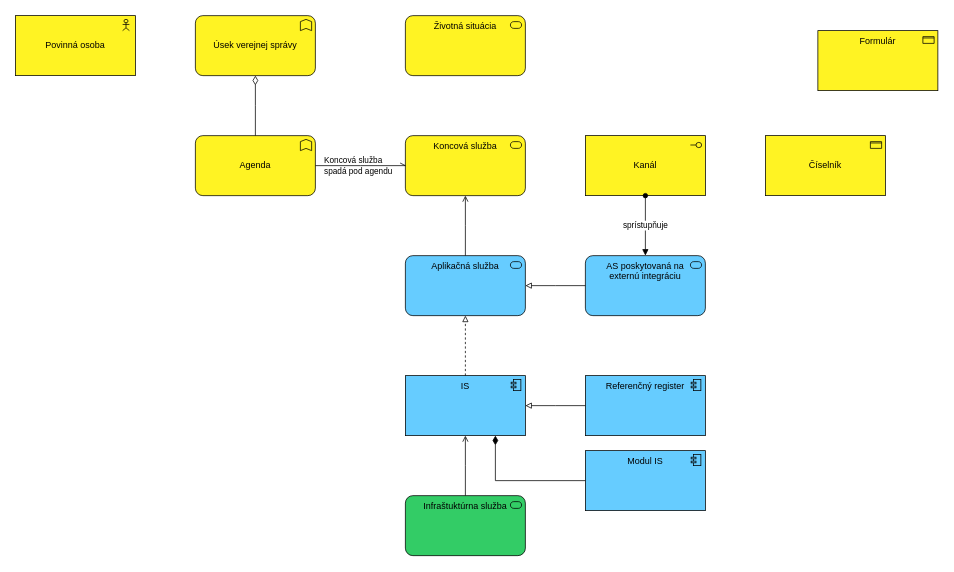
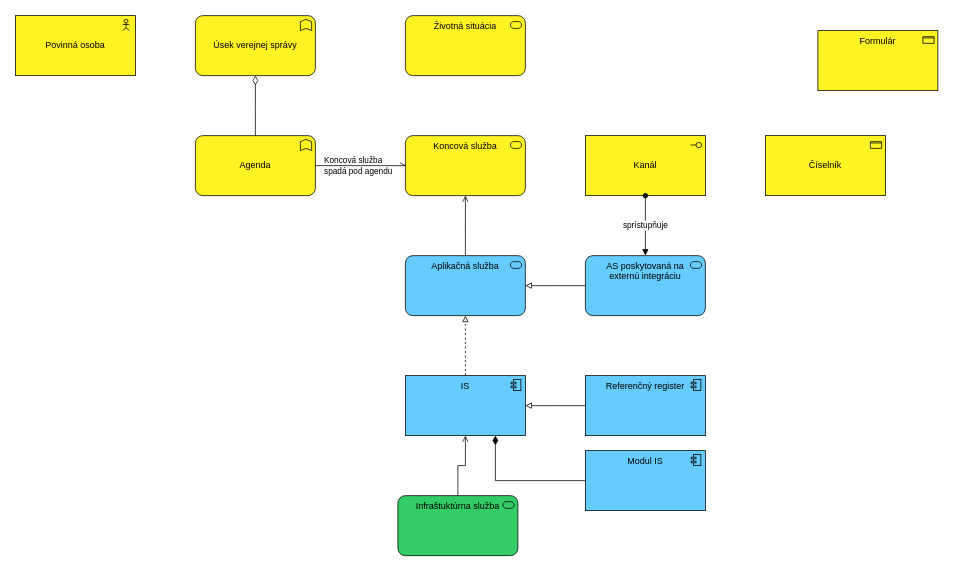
node "Infraštuktúrna služba": moved (465, 525) -> (458, 525)
